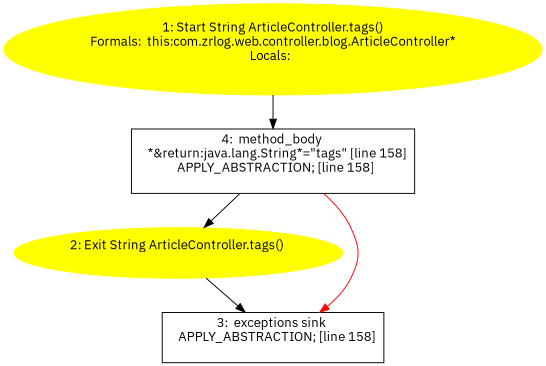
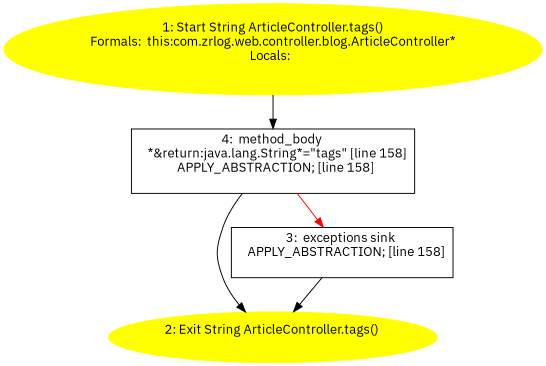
edge "2: Exit String ArticleController.tags()" -> "3:  exceptions sink APPLY_ABSTRACTION; [line 158]": reversed
